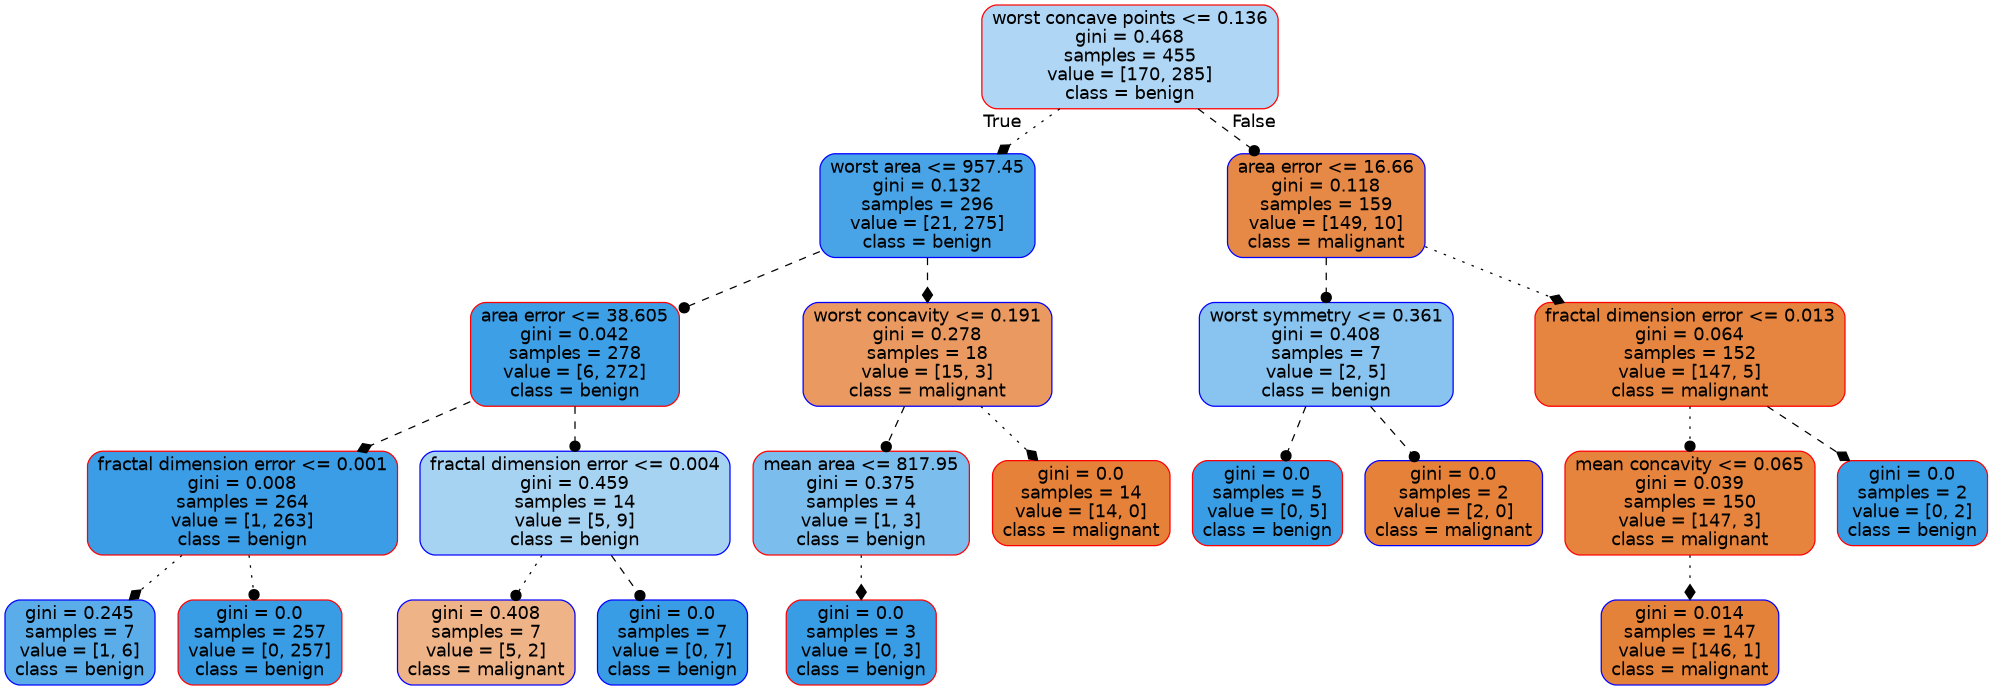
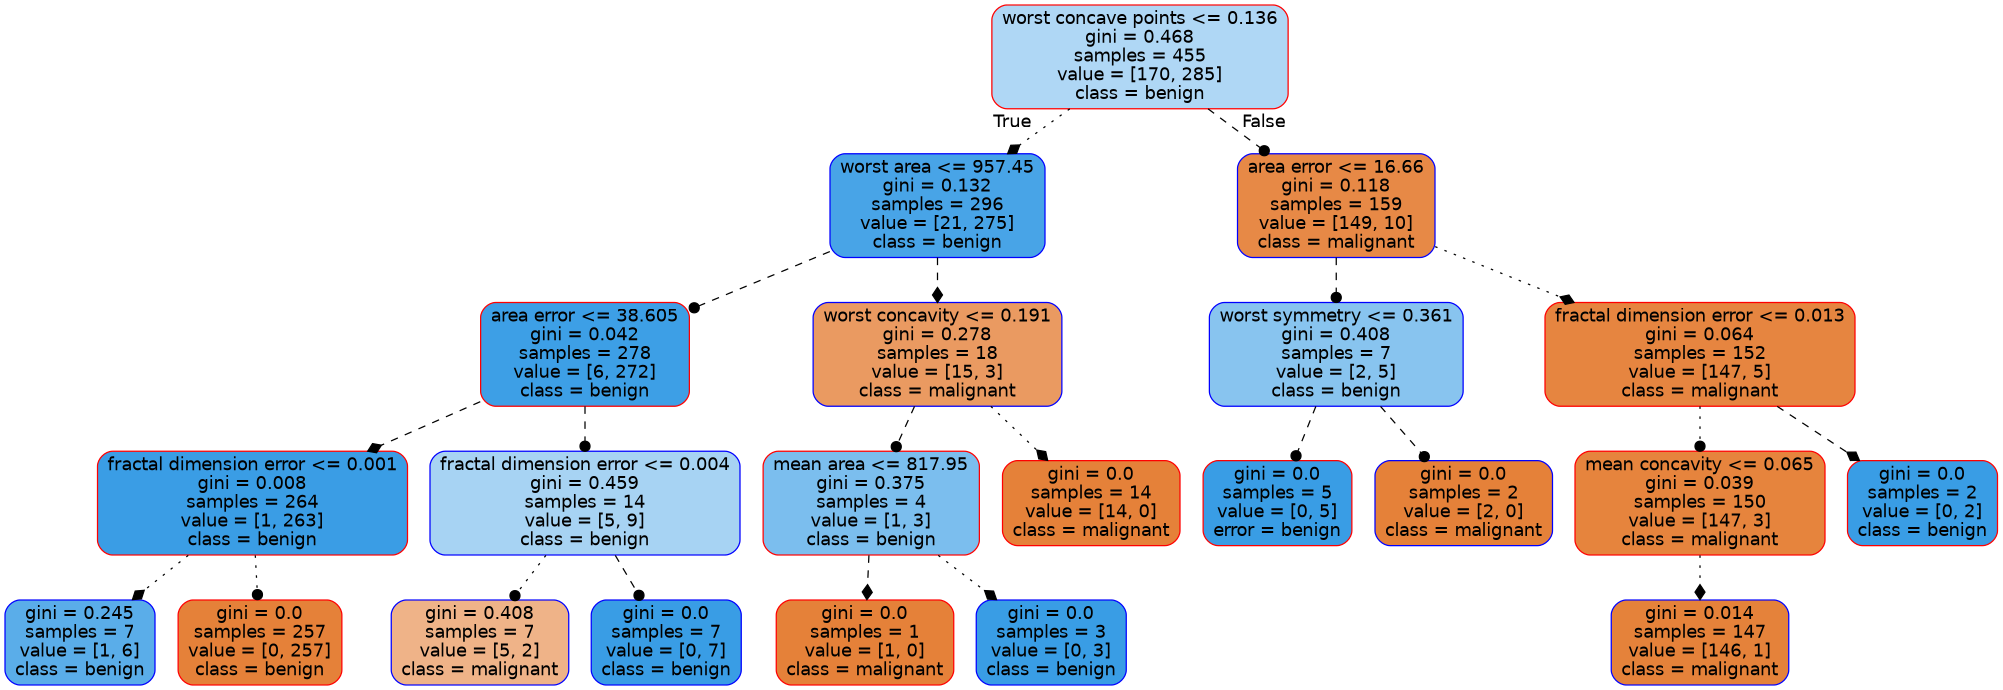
node "gini = 0.0 samples = 5 value = [0, 5] class = benign": label "gini = 0.0 samples = 5 value = [0, 5] class = benign" -> "gini = 0.0 samples = 5 value = [0, 5] error = benign"
node "gini = 0.0 samples = 257 value = [0, 257] class = benign": fillcolor #399de5 -> #e58139
node "gini = 0.0 samples = 3 value = [0, 3] class = benign": color red -> blue
node "gini = 0.0 samples = 1 value = [1, 0] class = malignant": added
